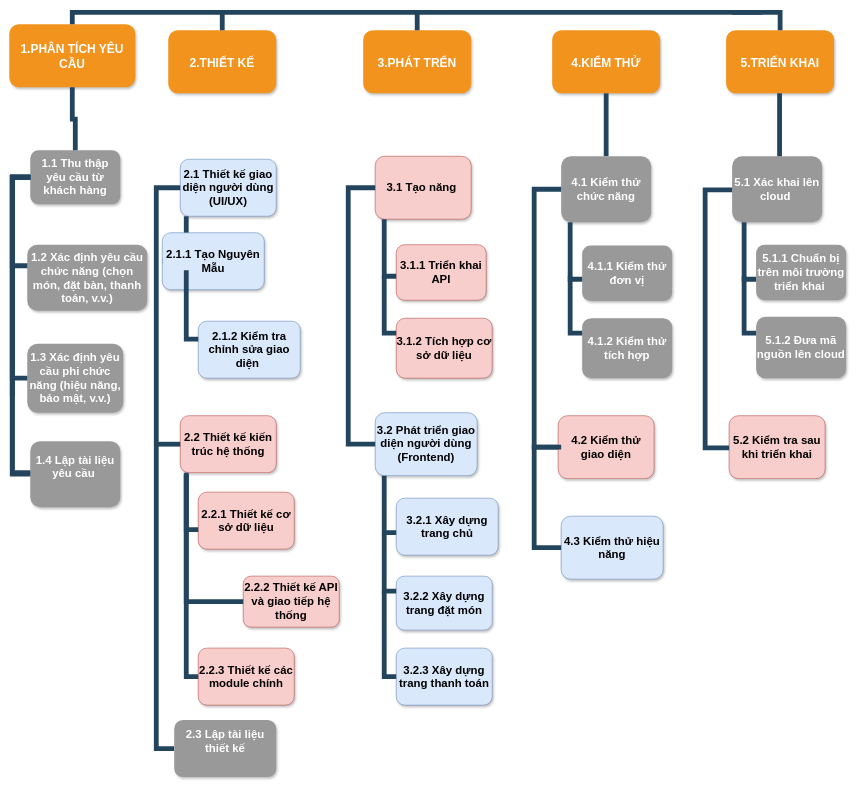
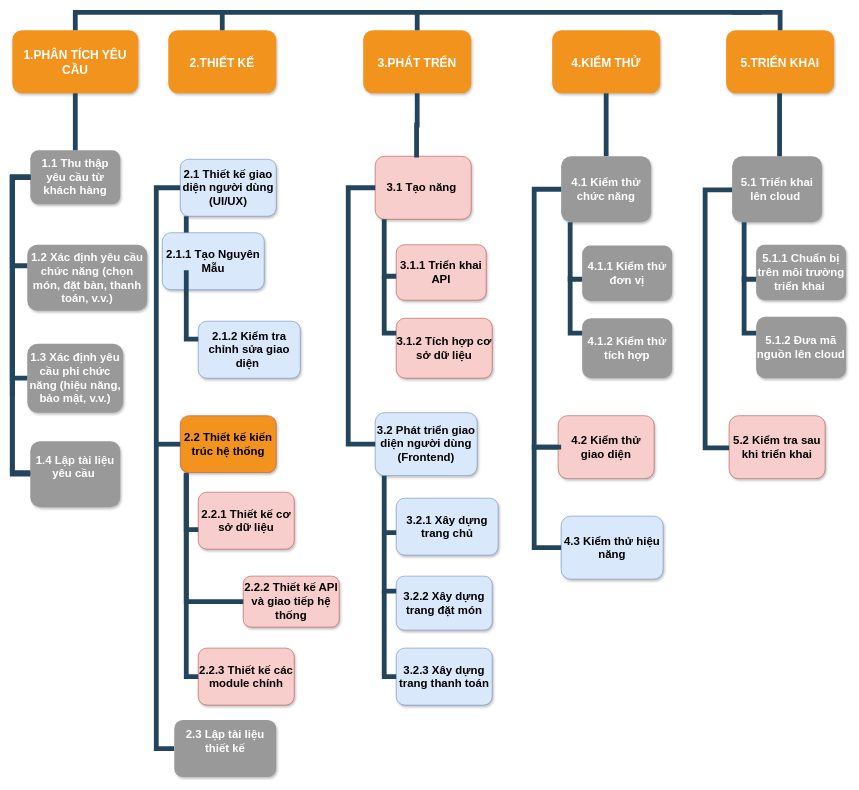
node "1.PHÂN TÍCH YÊU CẦU": moved (72, 56) -> (75, 62)
edge "3.PHÁT TRỂN" -- "3.1 Tạo năng": added
node "5.1 Xác khai lên cloud": label "5.1 Xác khai lên cloud" -> "5.1 Triển khai lên cloud"
node "2.2 Thiết kế kiến trúc hệ thống": fillcolor #f8cecc -> #f2931e
